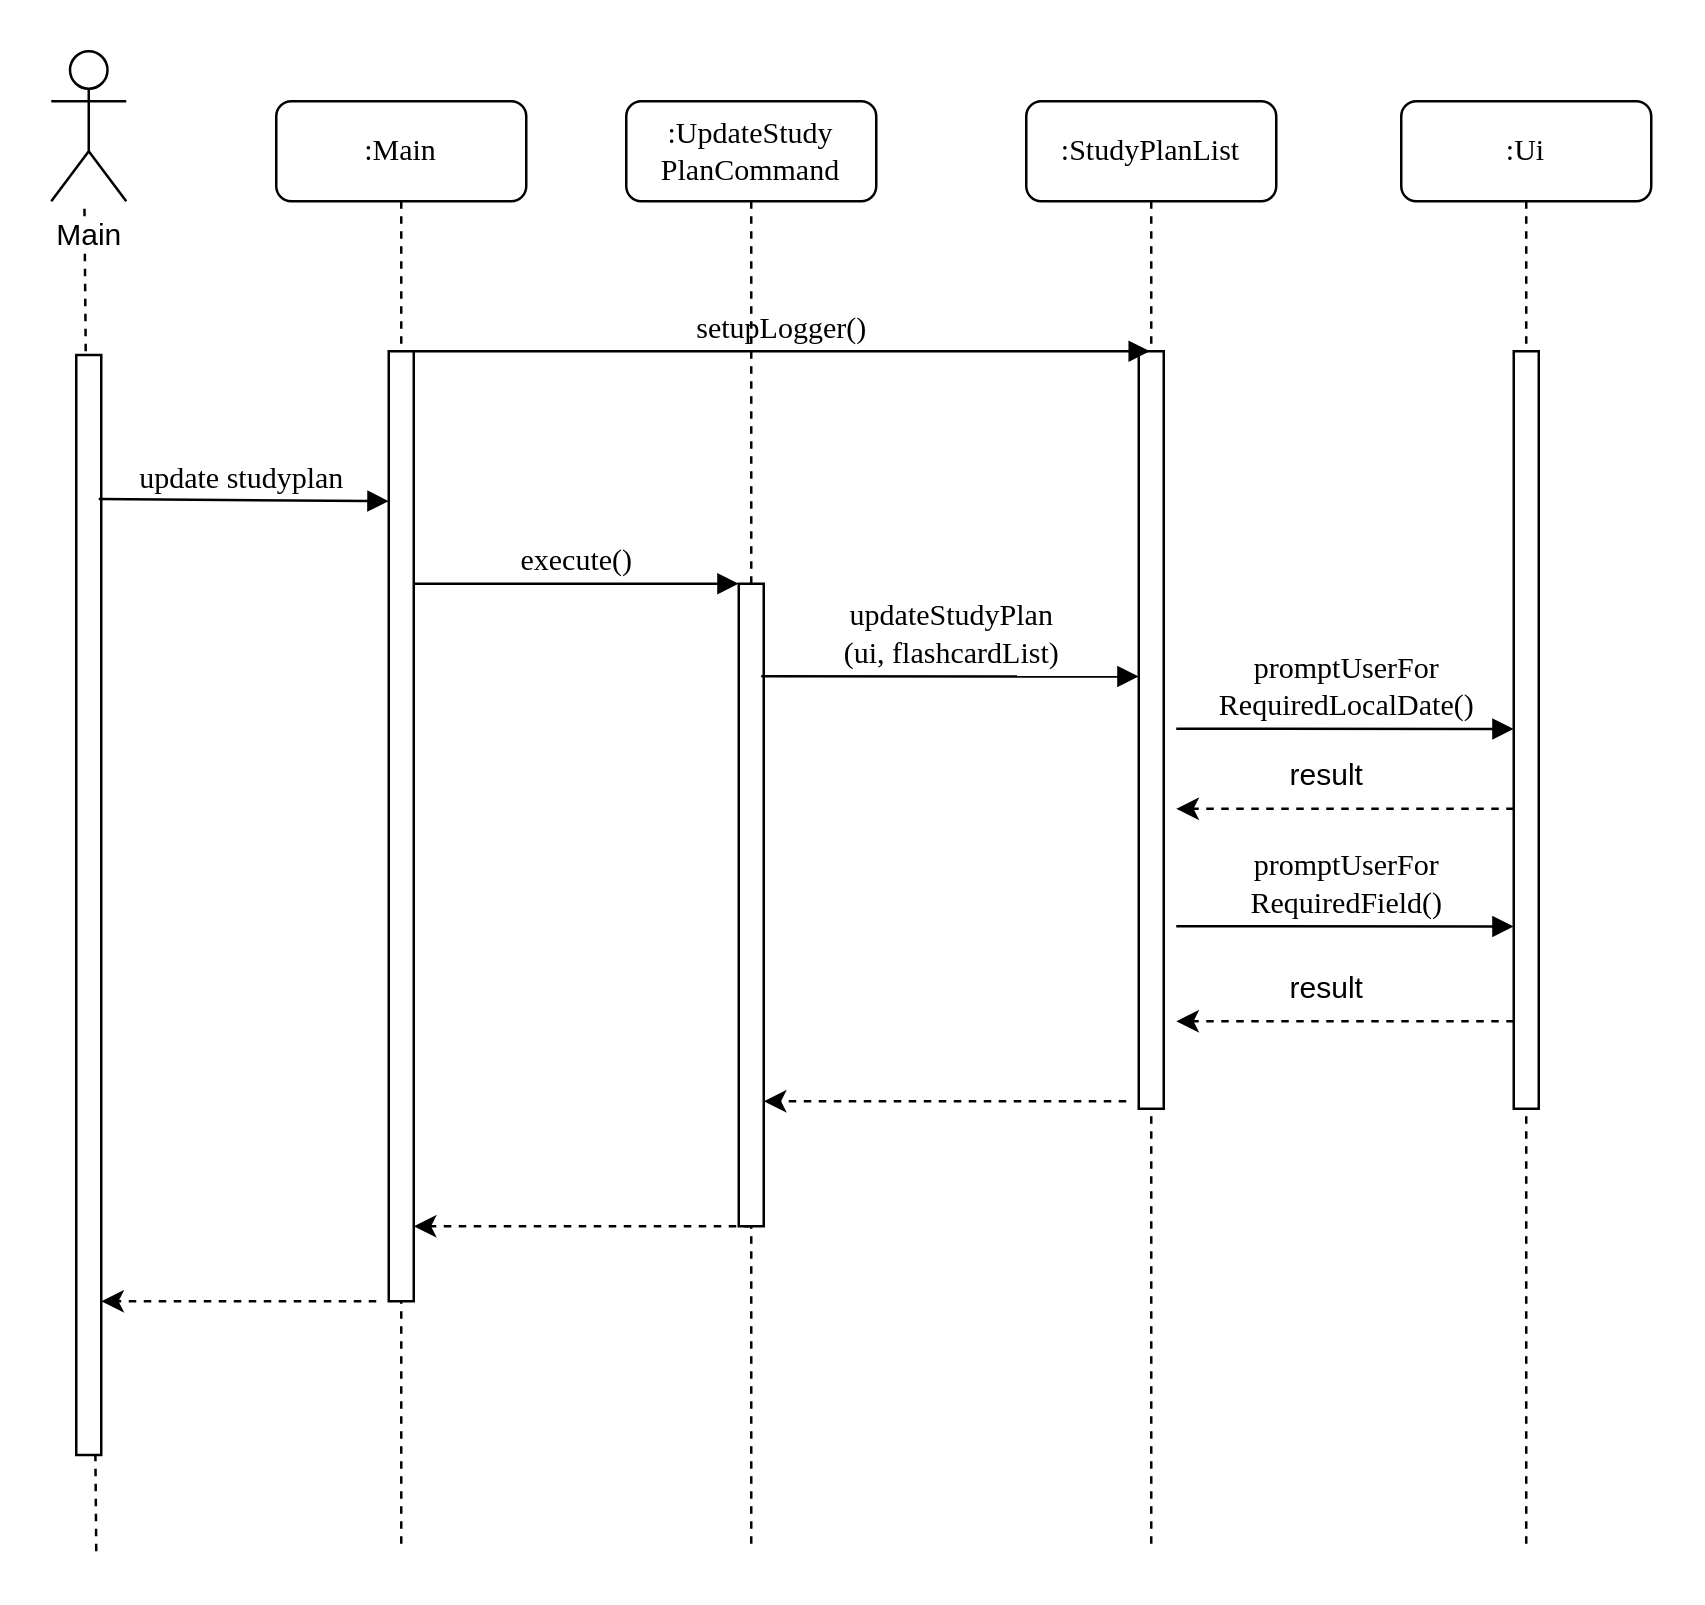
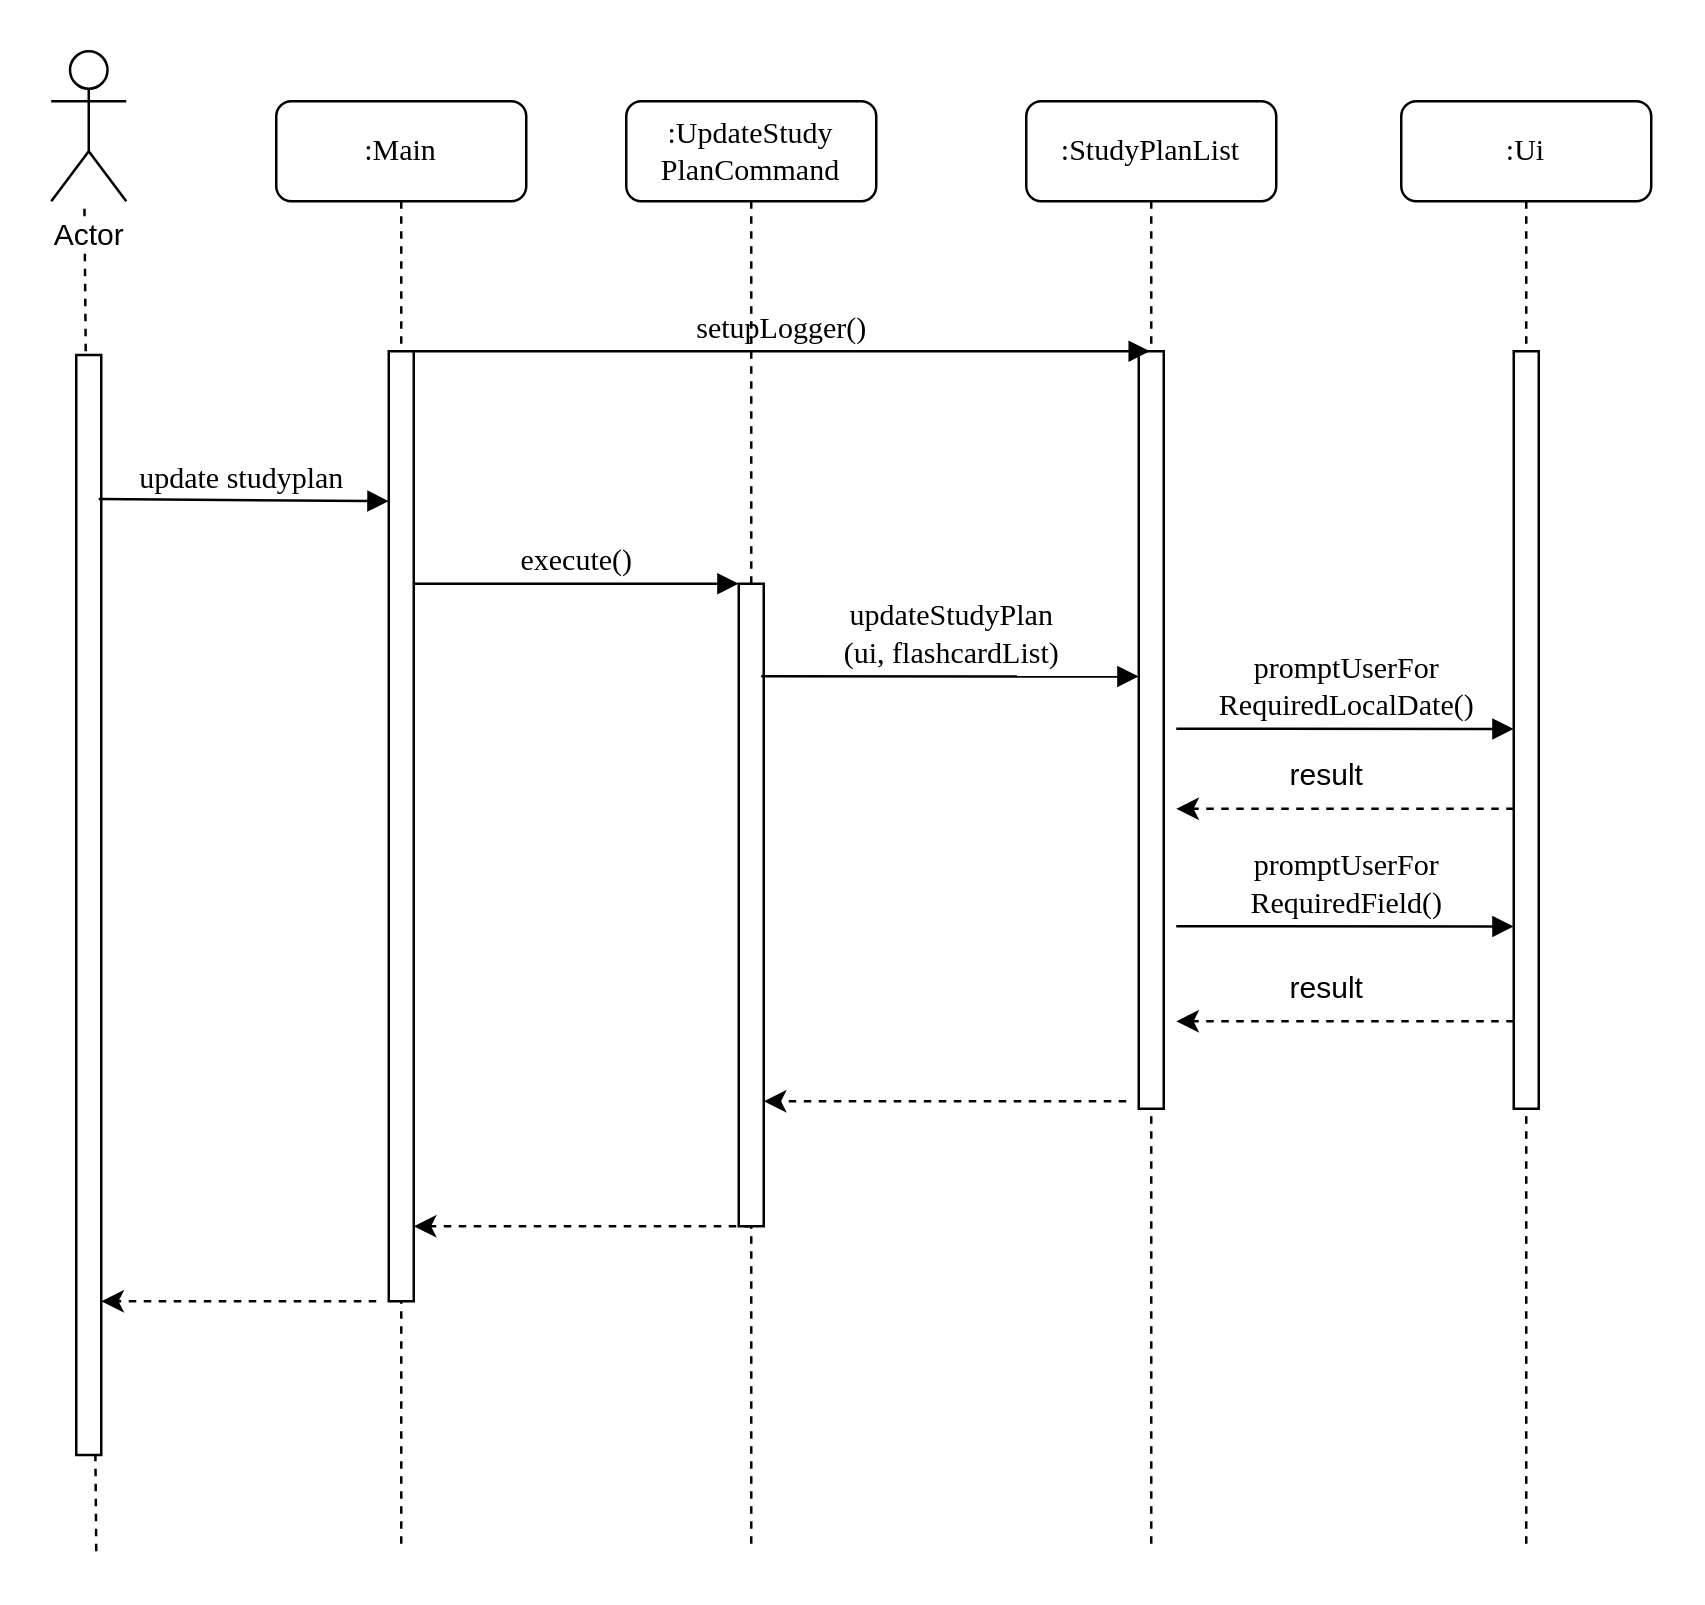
node "Main": label "Main" -> "Actor"
